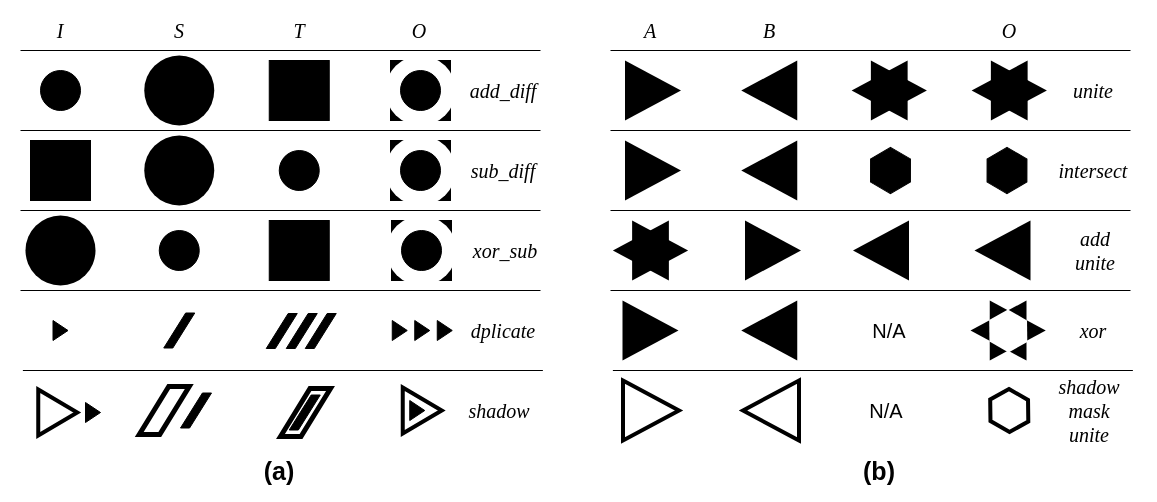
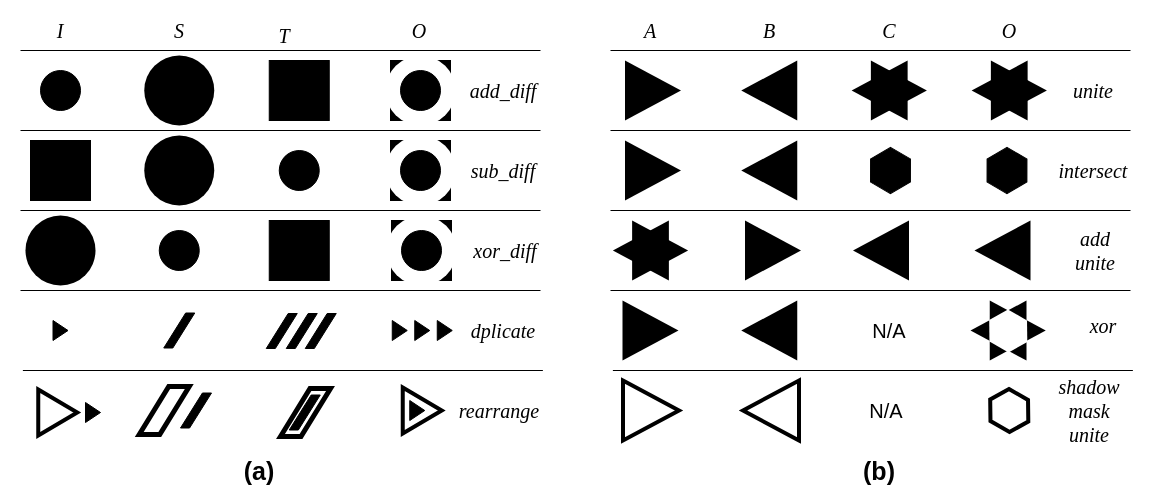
node "T": moved (299, 31) -> (284, 36)
node "C": added
node "xor_sub": label "xor_sub" -> "xor_diff"
node "xor": moved (1093, 331) -> (1103, 326)
node "shadow": label "shadow" -> "rearrange"
node "(a)": moved (279, 471) -> (259, 471)
